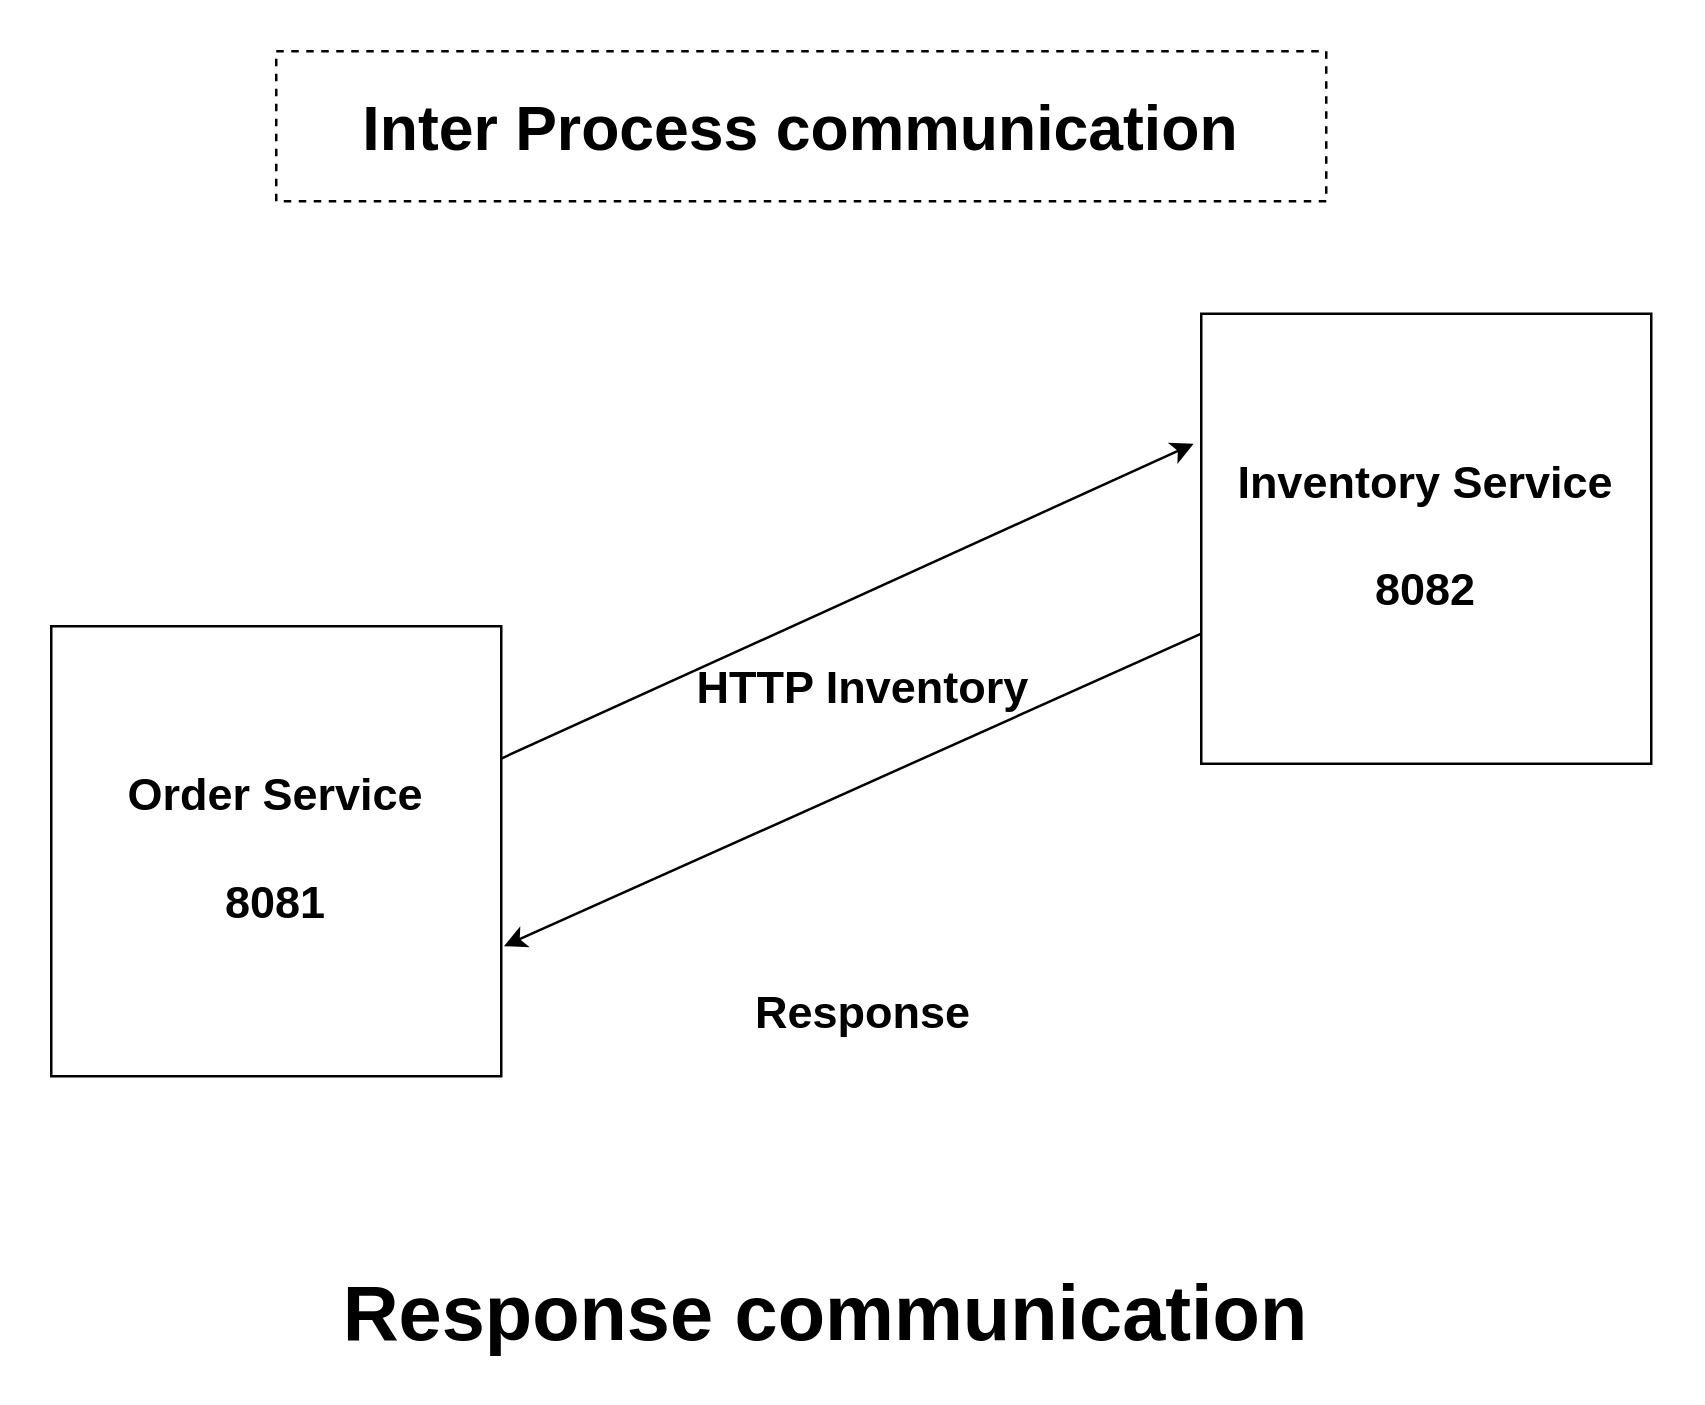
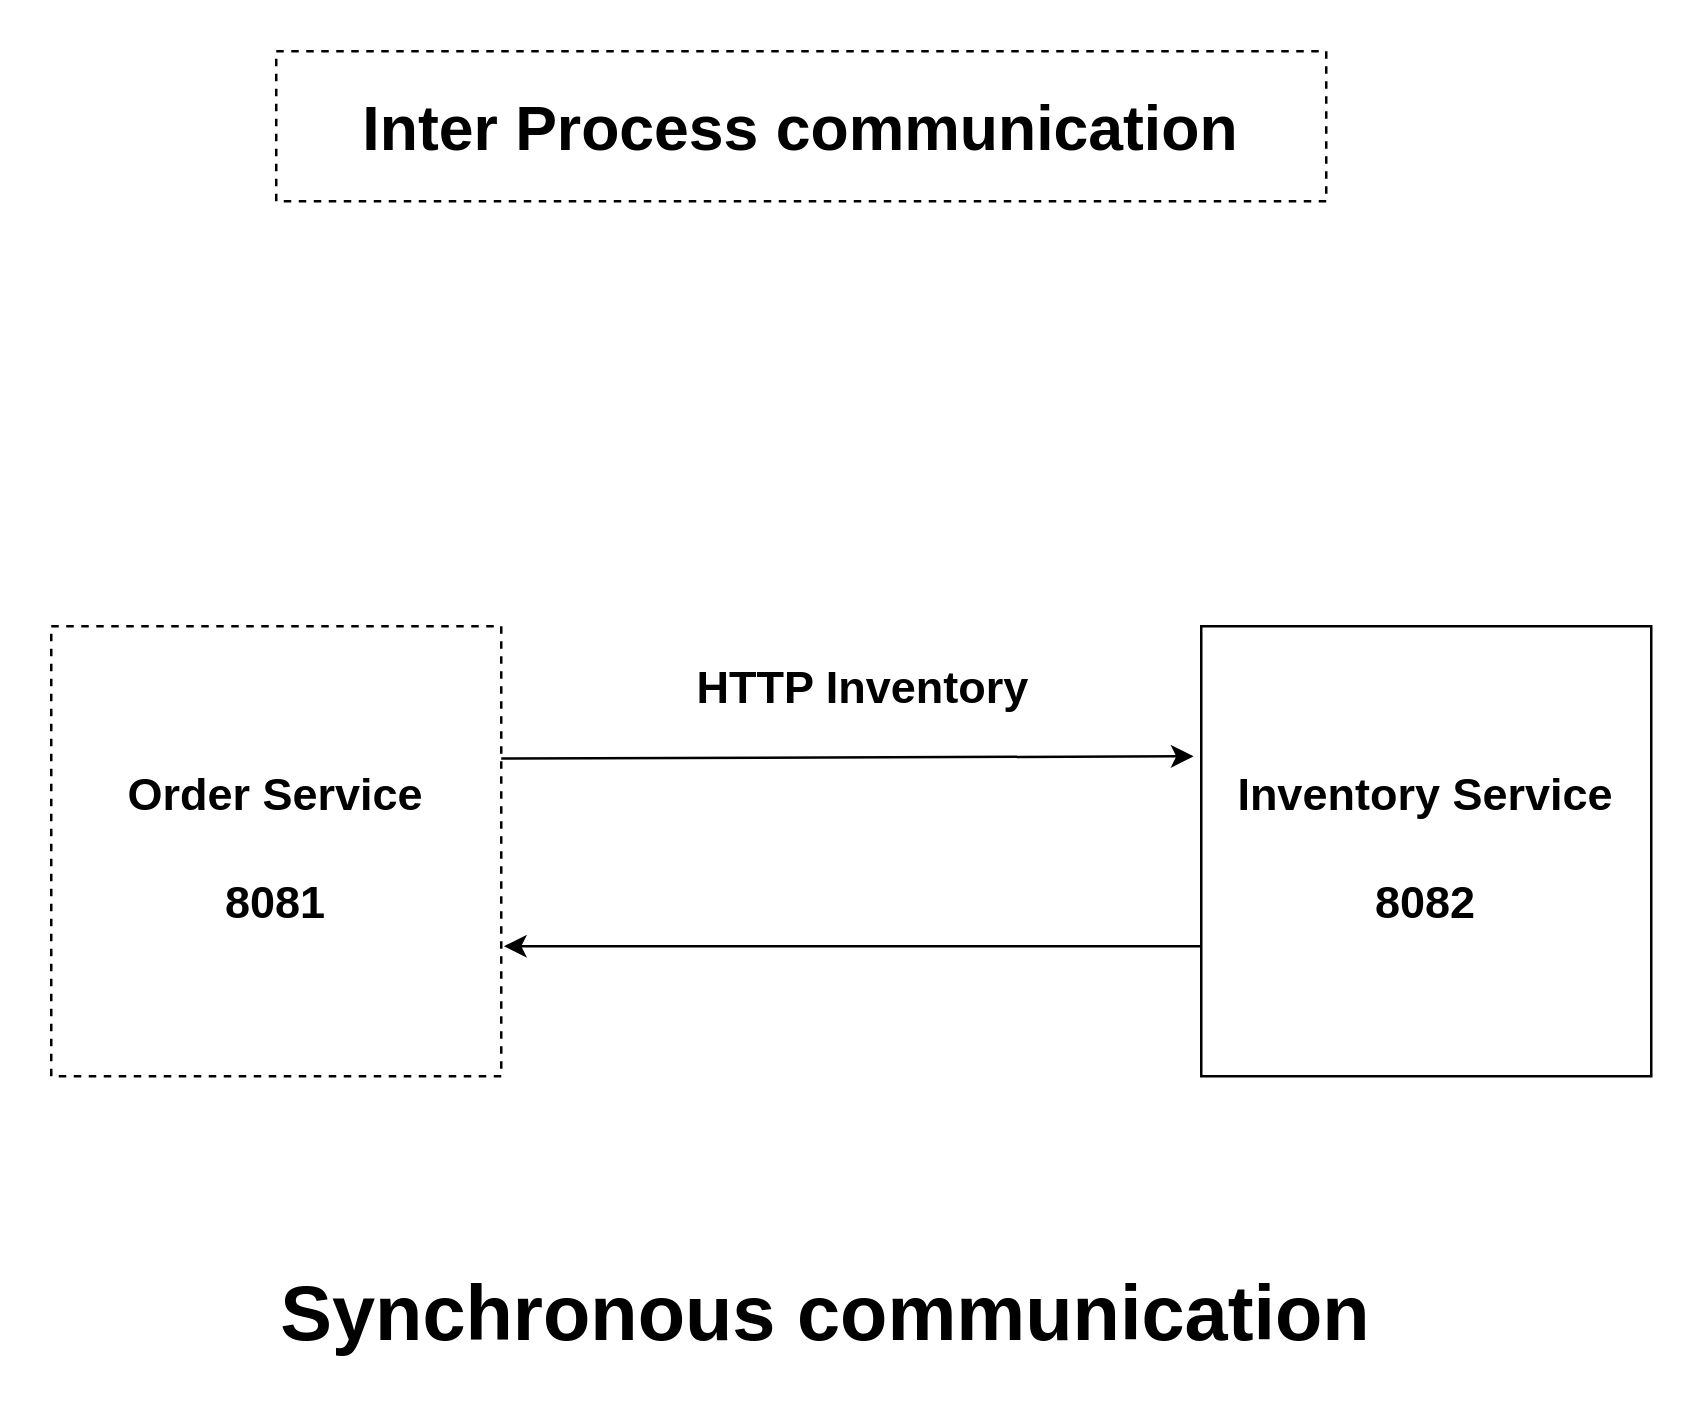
node "Inventory Service8082": moved (1426, 539) -> (1426, 851)
node "Order Service 8081": style solid -> dashed
node "Response": removed
node "Response communication": label "Response communication" -> "Synchronous communication"
